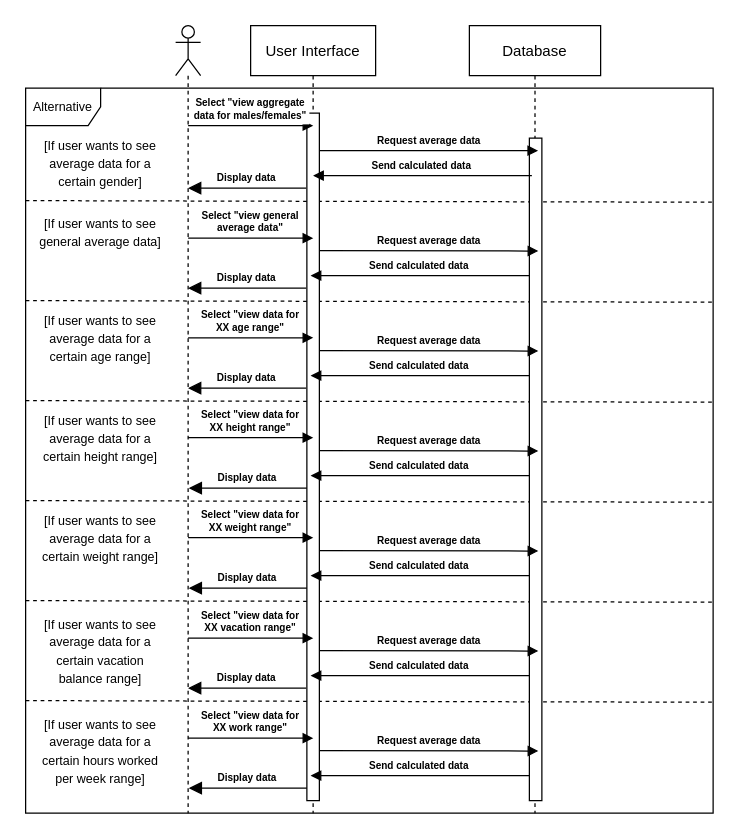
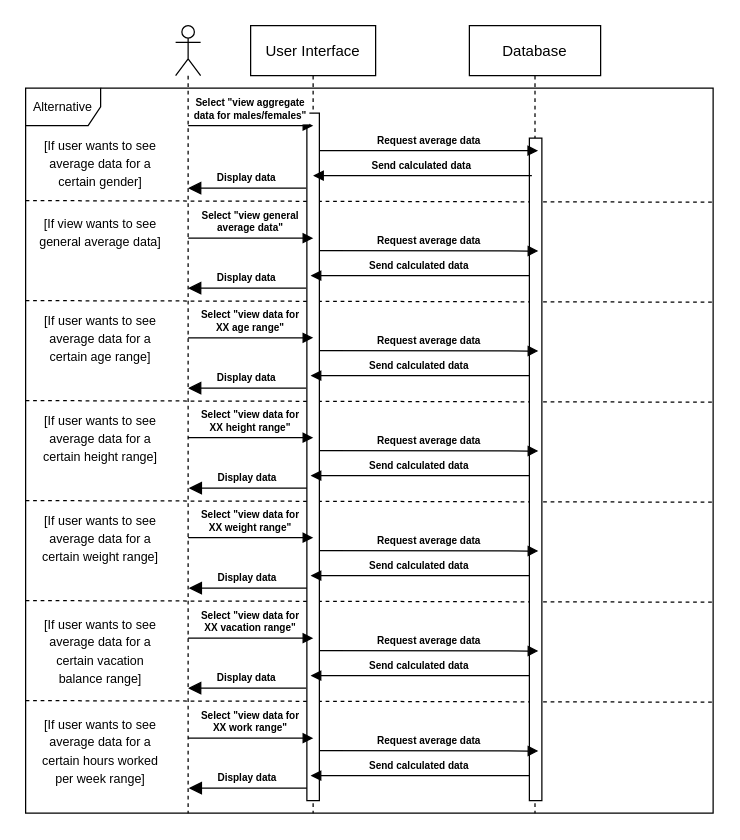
node "[If user wants to see general average data]": label "[If user wants to see general average data]" -> "[If view wants to see general average data]"
